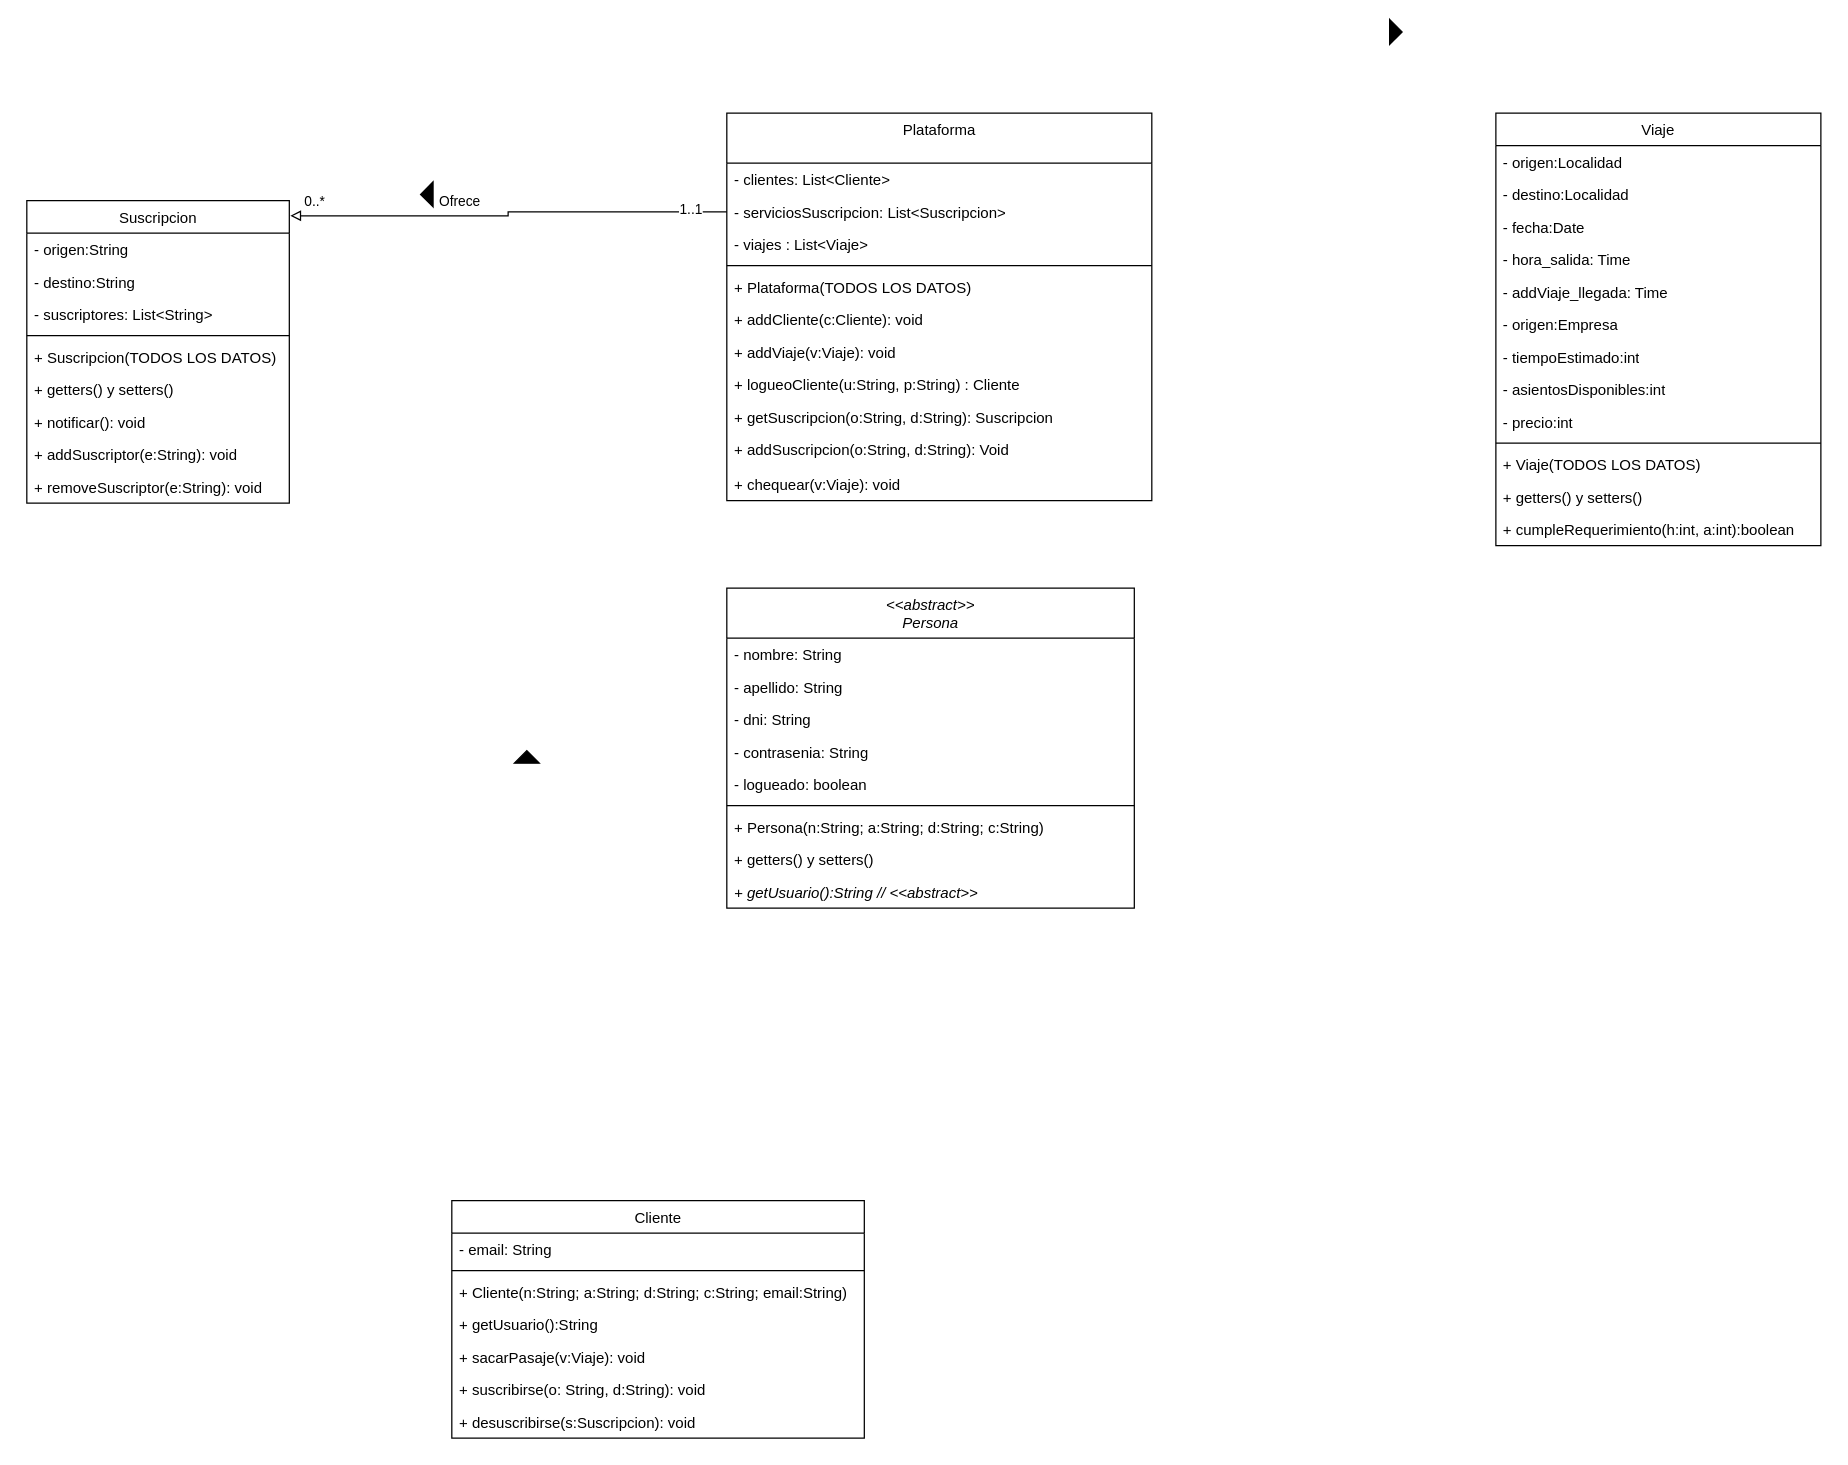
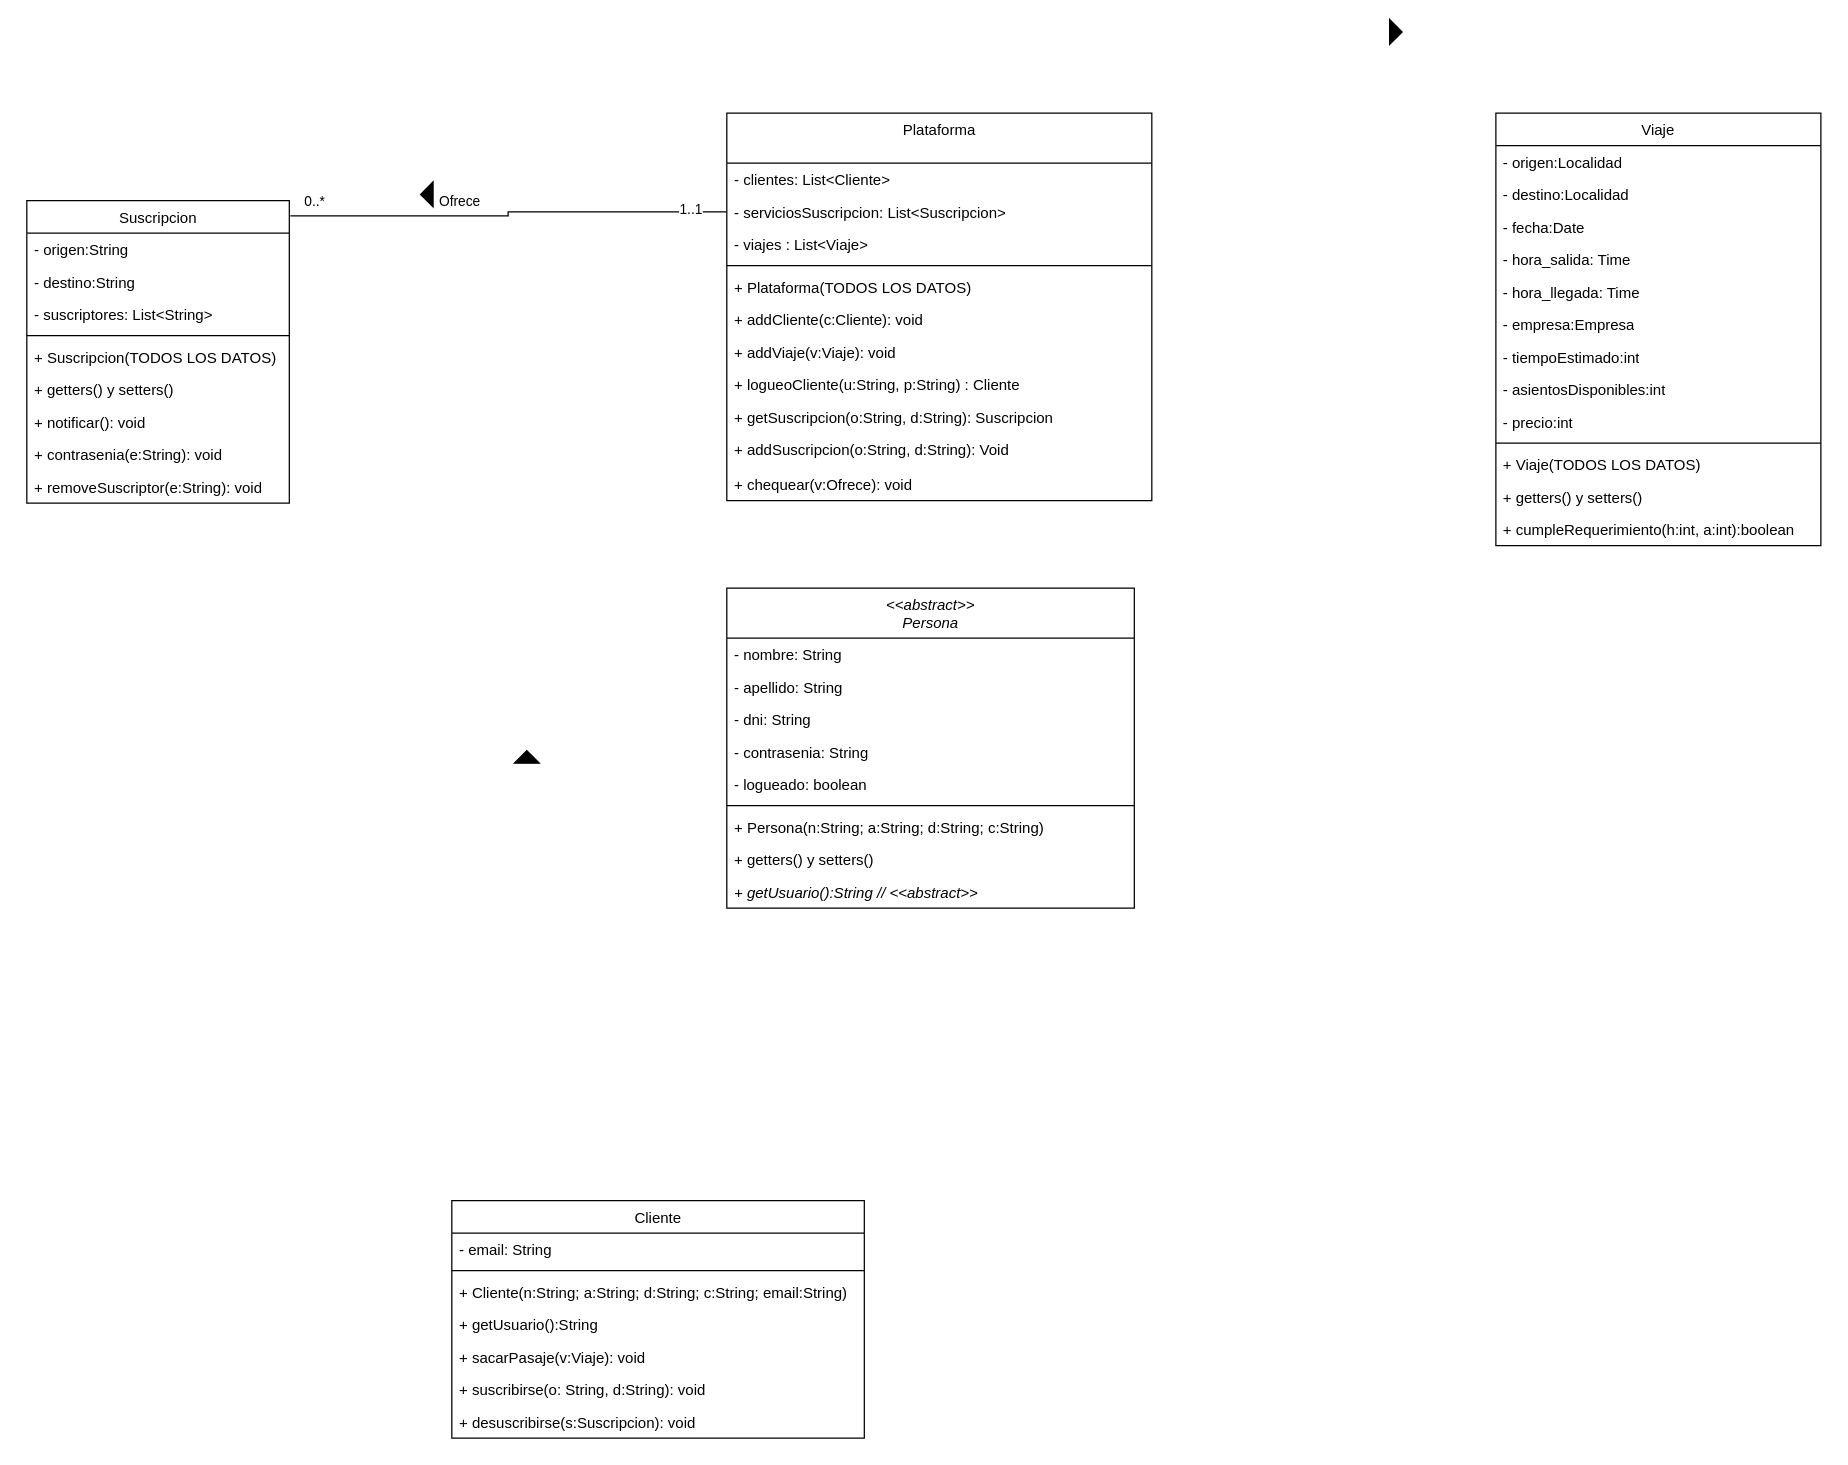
edge "- serviciosSuscripcion: List<Suscripcion>" -> "Suscripcion": arrowhead block -> none
node "- addViaje_llegada: Time": label "- addViaje_llegada: Time" -> "- hora_llegada: Time"
node "- origen:Empresa": label "- origen:Empresa" -> "- empresa:Empresa"
node "+ addSuscriptor(e:String): void": label "+ addSuscriptor(e:String): void" -> "+ contrasenia(e:String): void"
node "+ chequear(v:Viaje): void": label "+ chequear(v:Viaje): void" -> "+ chequear(v:Ofrece): void"
